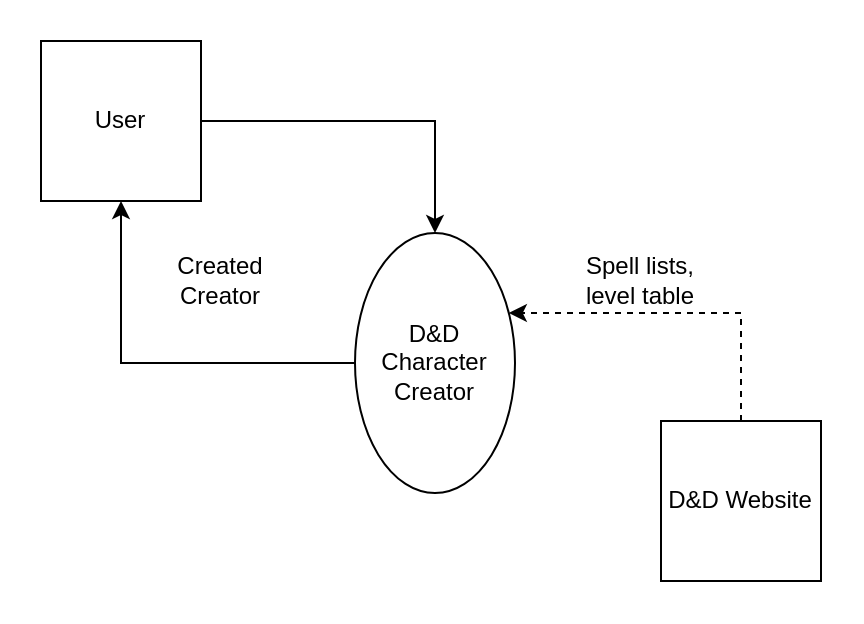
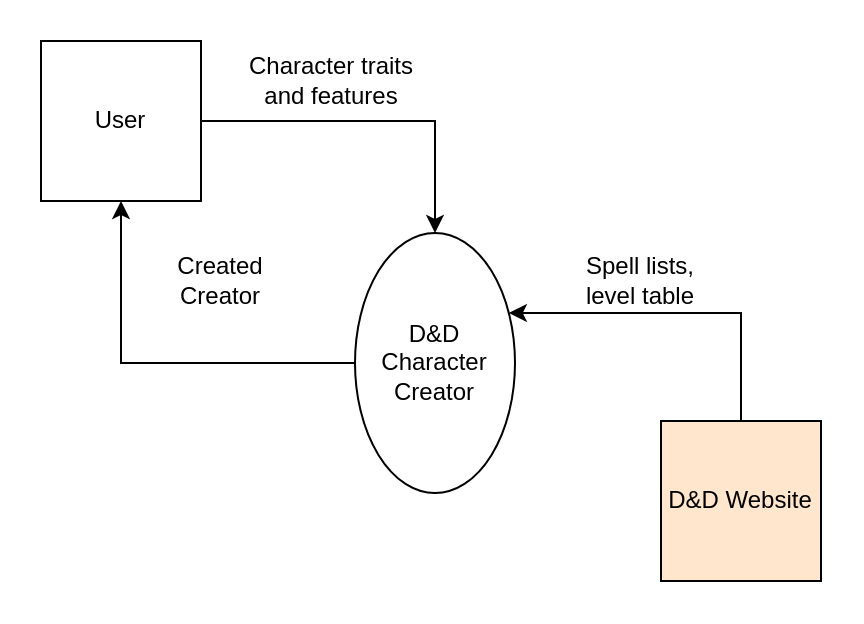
node "Character traits and features": added
edge "D&D Website" -> "D&D Character Creator": style dashed -> solid
node "D&D Website": fillcolor #ffffff -> #ffe6cc
